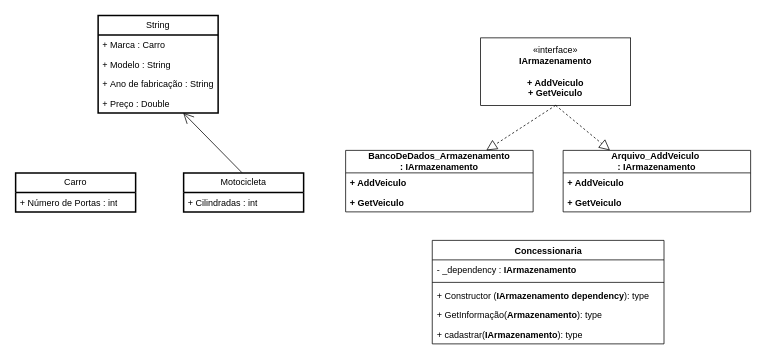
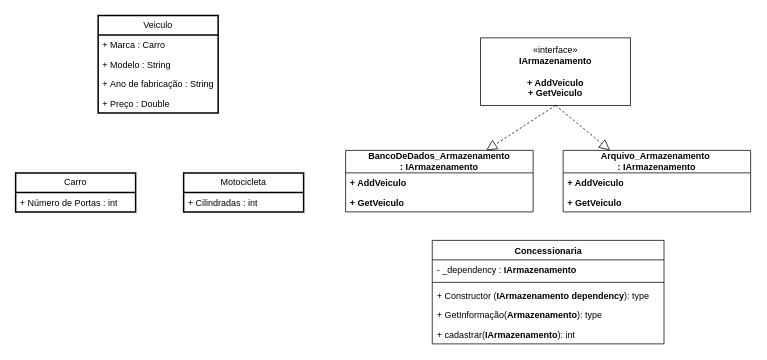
node "String": label "String" -> "Veiculo"
edge "Motocicleta" -> "+ Preço : Double": removed
node "Arquivo_AddVeiculo : IArmazenamento": label "Arquivo_AddVeiculo : IArmazenamento" -> "Arquivo_Armazenamento : IArmazenamento"
node "+ cadastrar(IArmazenamento): type": label "+ cadastrar(IArmazenamento): type" -> "+ cadastrar(IArmazenamento): int"
